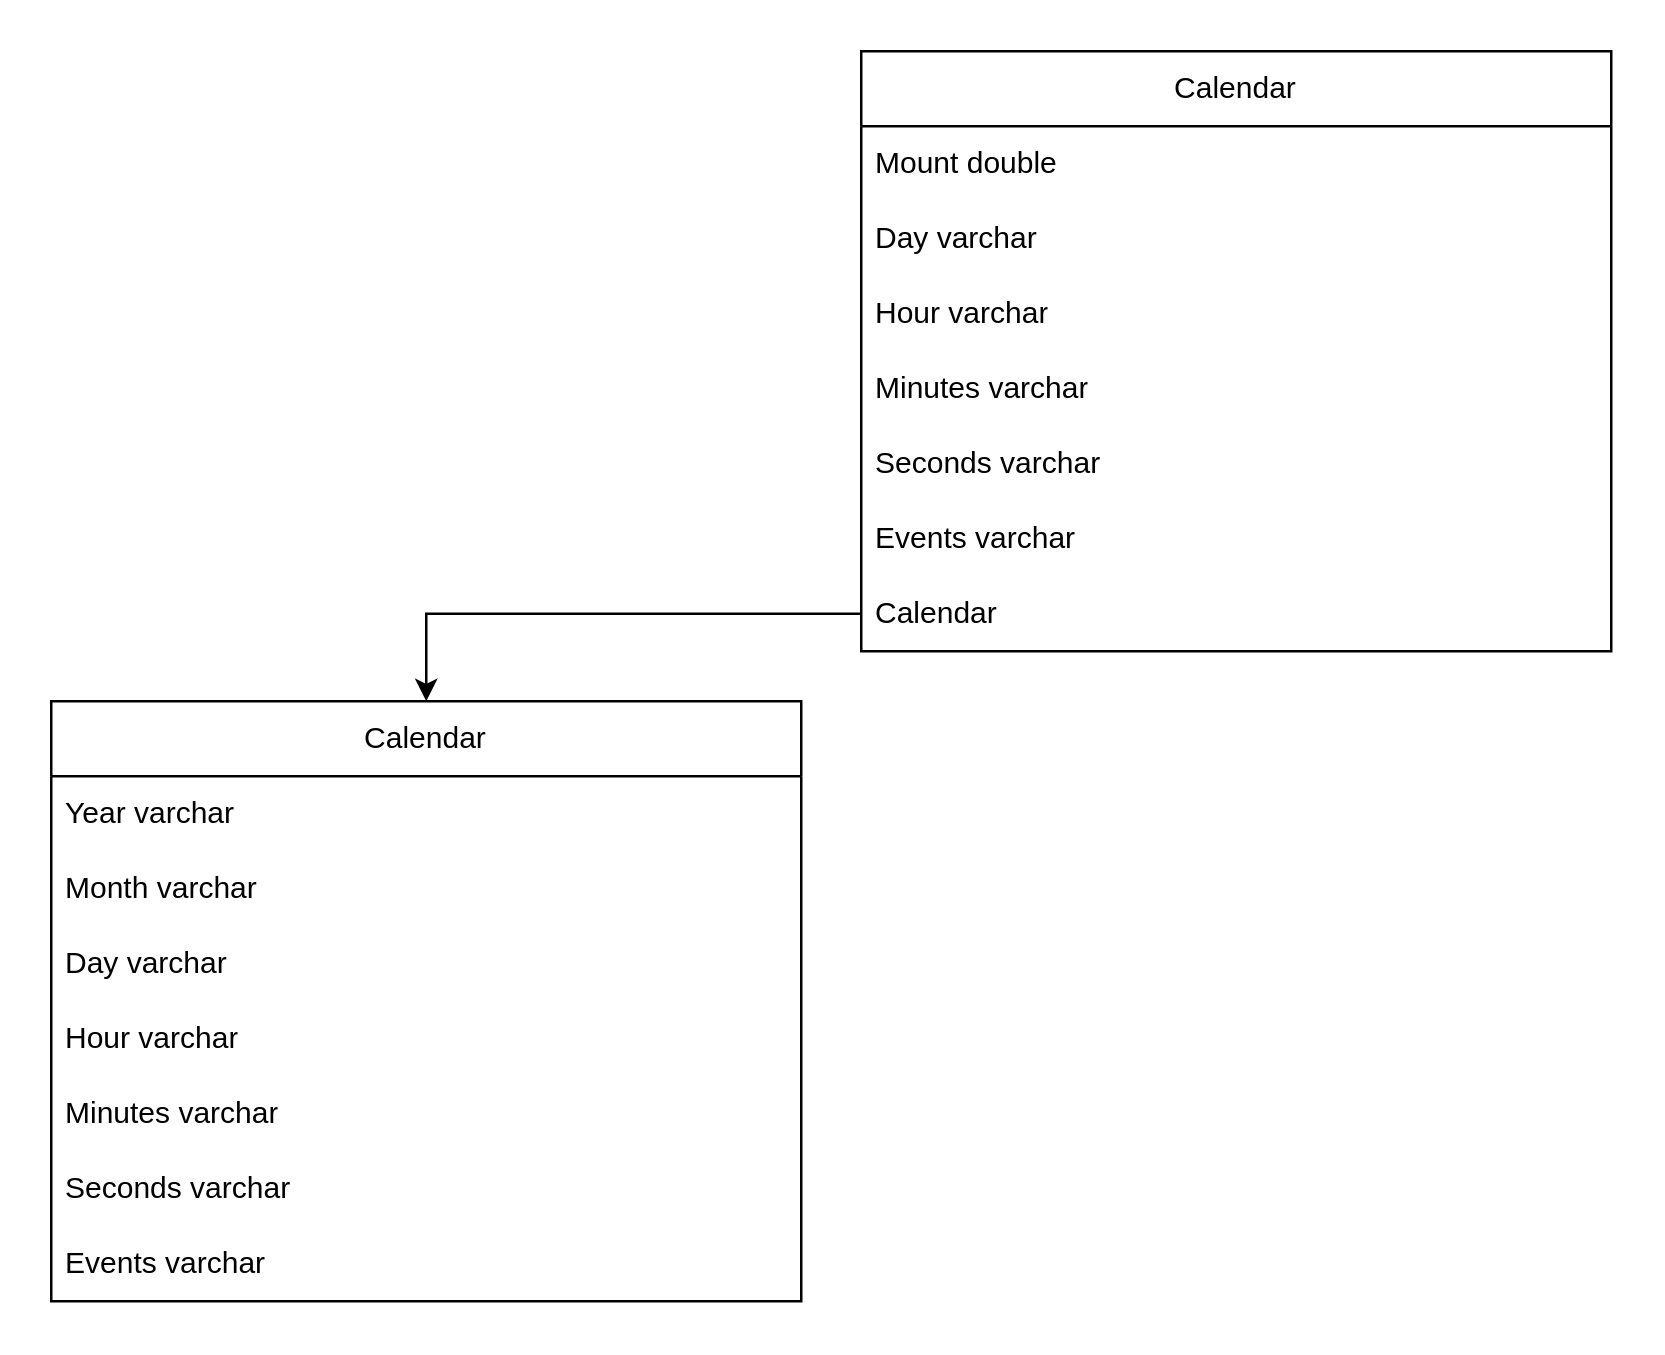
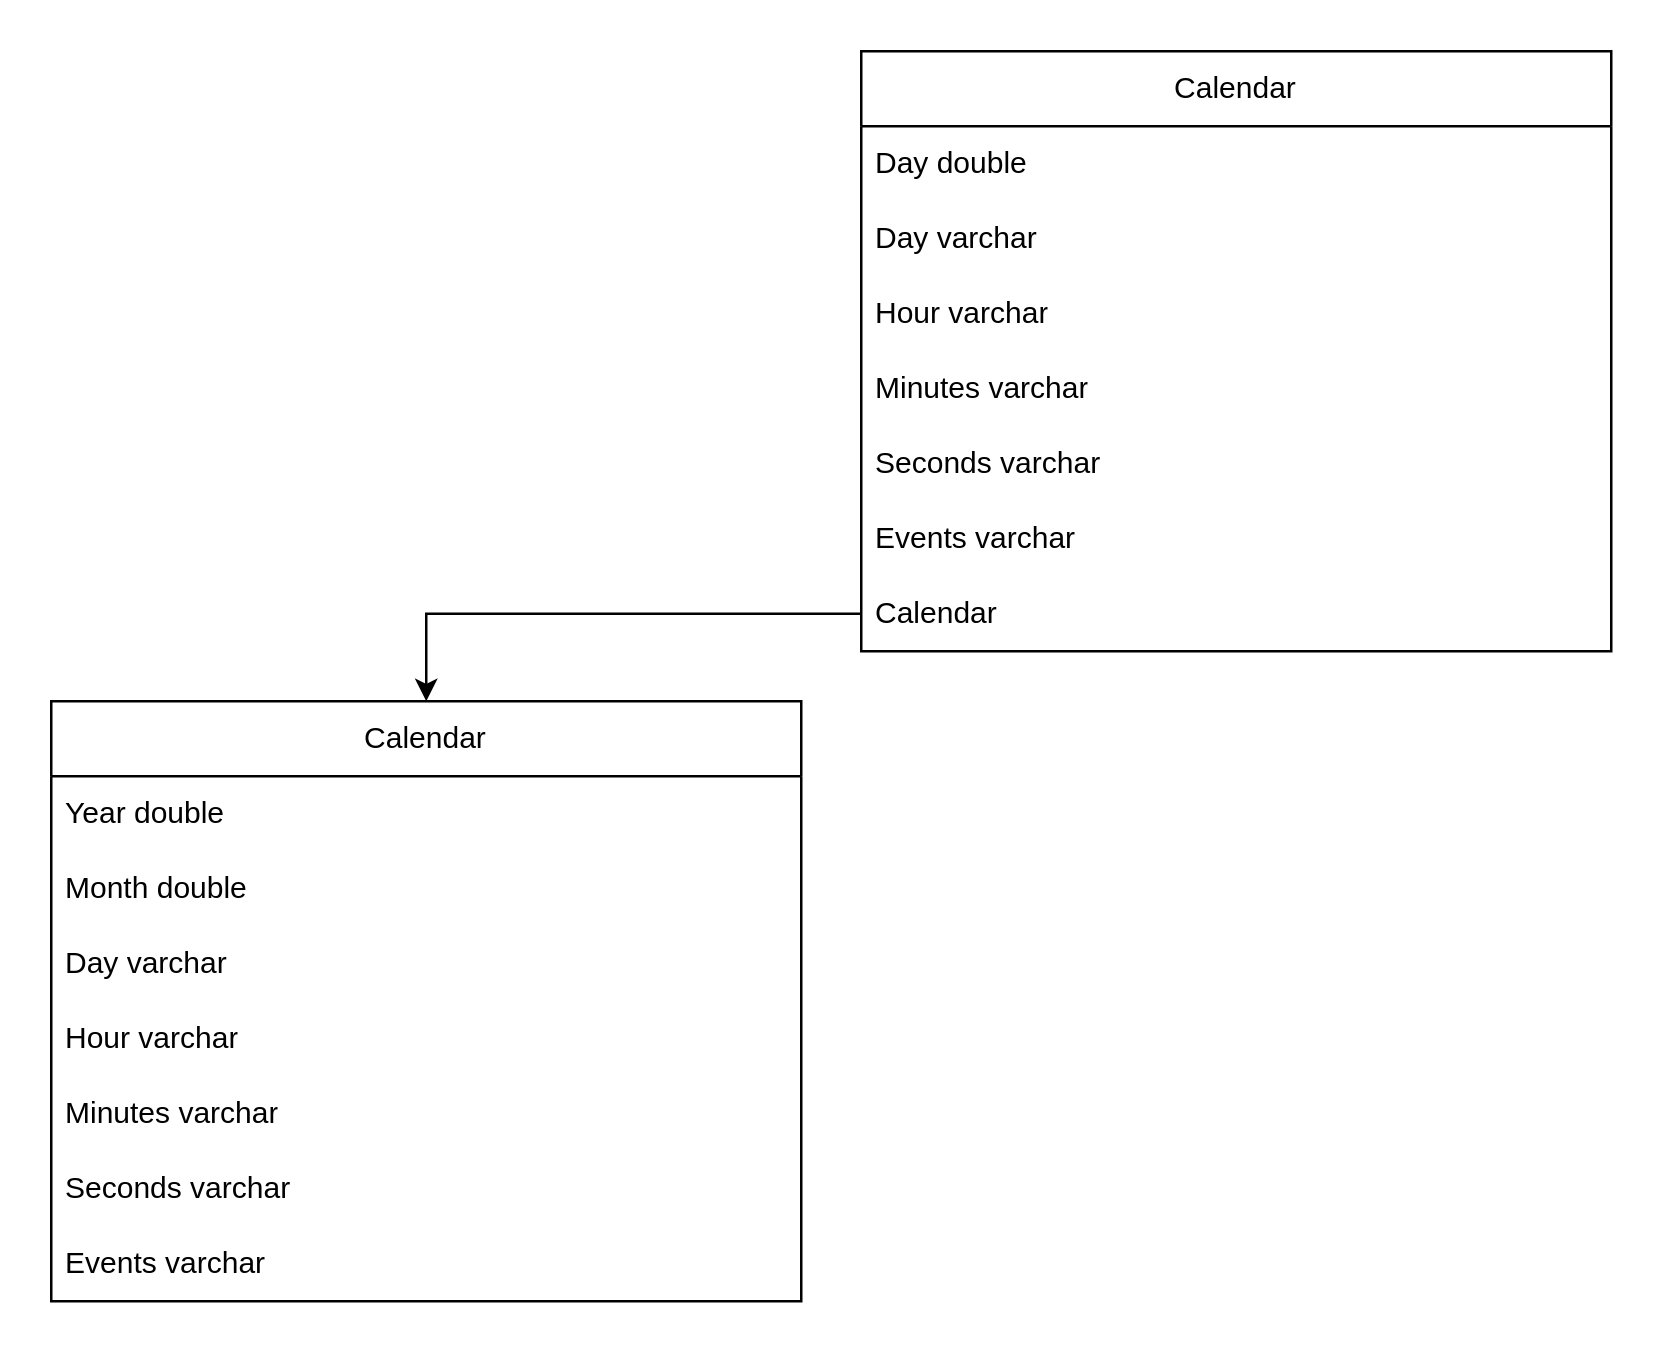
node "Mount double": label "Mount double" -> "Day double"
node "Year varchar": label "Year varchar" -> "Year double"
node "Month varchar": label "Month varchar" -> "Month double"
